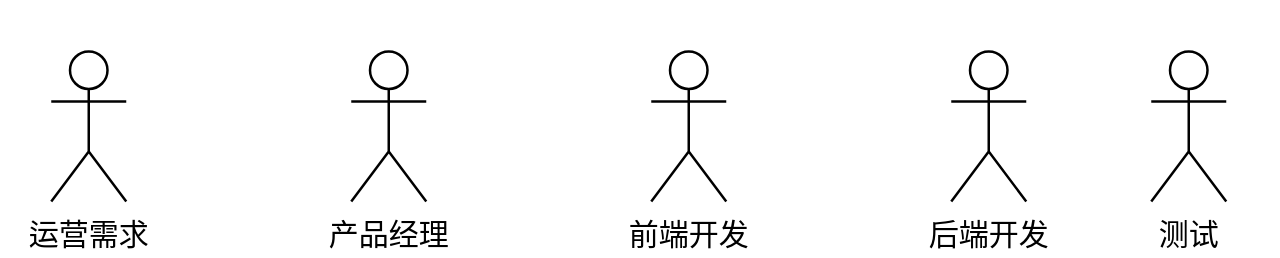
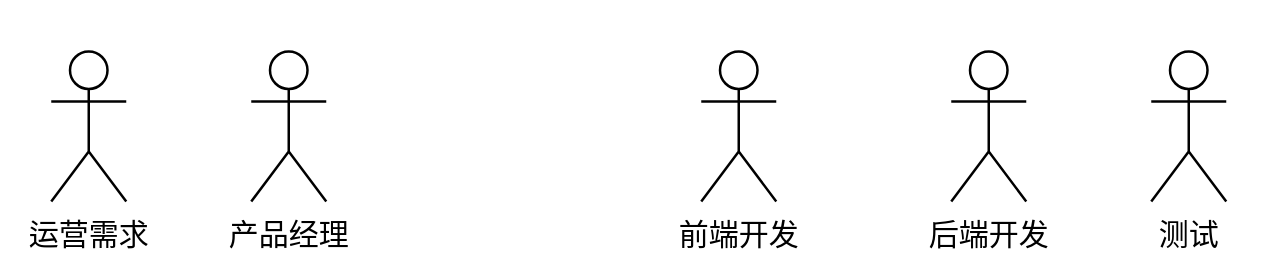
node "产品经理": moved (389, 126) -> (289, 126)
node "前端开发": moved (689, 126) -> (739, 126)
